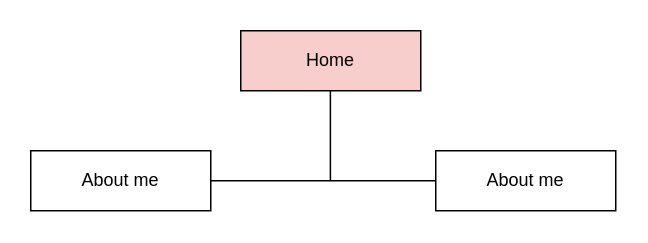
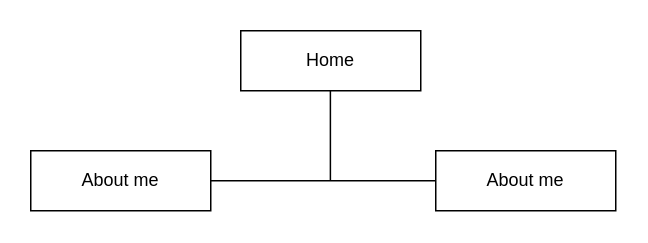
node "Home": fillcolor #f8cecc -> #ffffff
